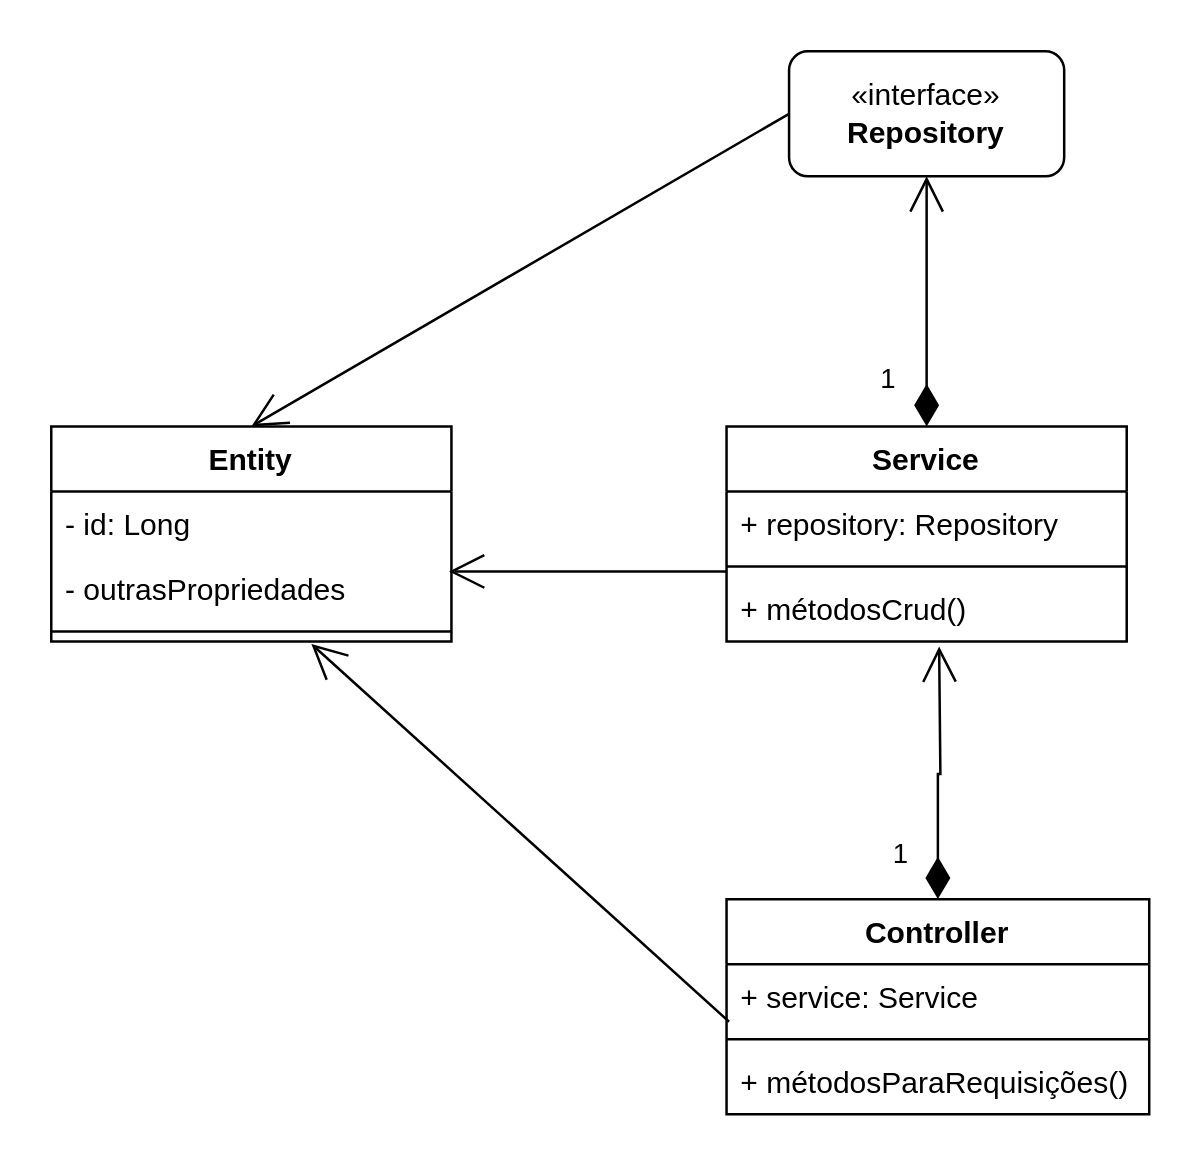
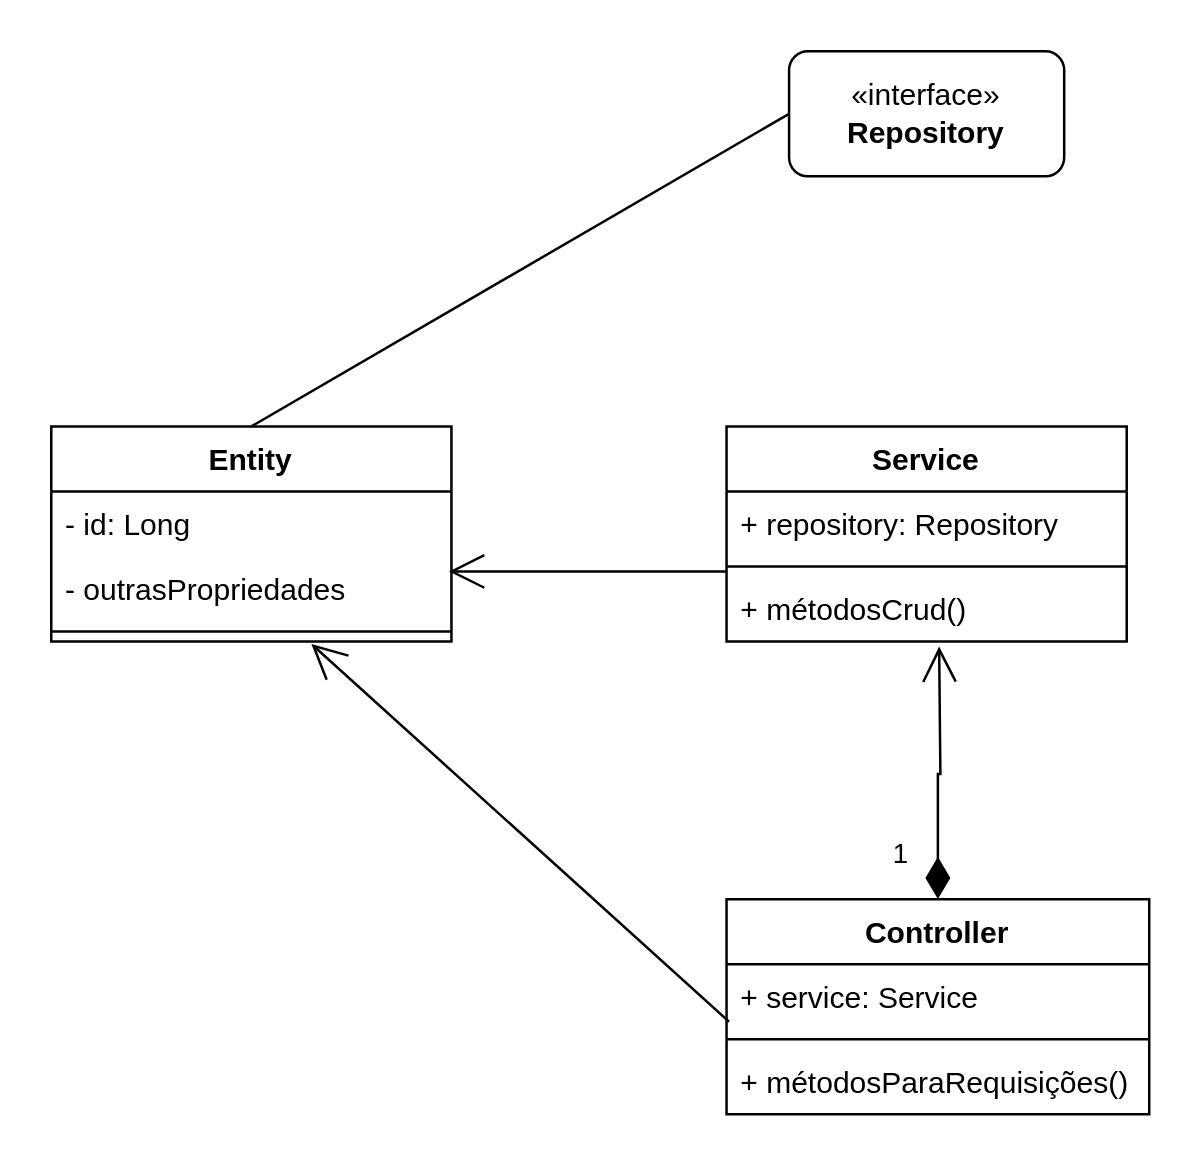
edge "«interface» Repository" -- "Service": removed, label "1"
edge "«interface» Repository" -> "Entity": arrowhead open -> none
